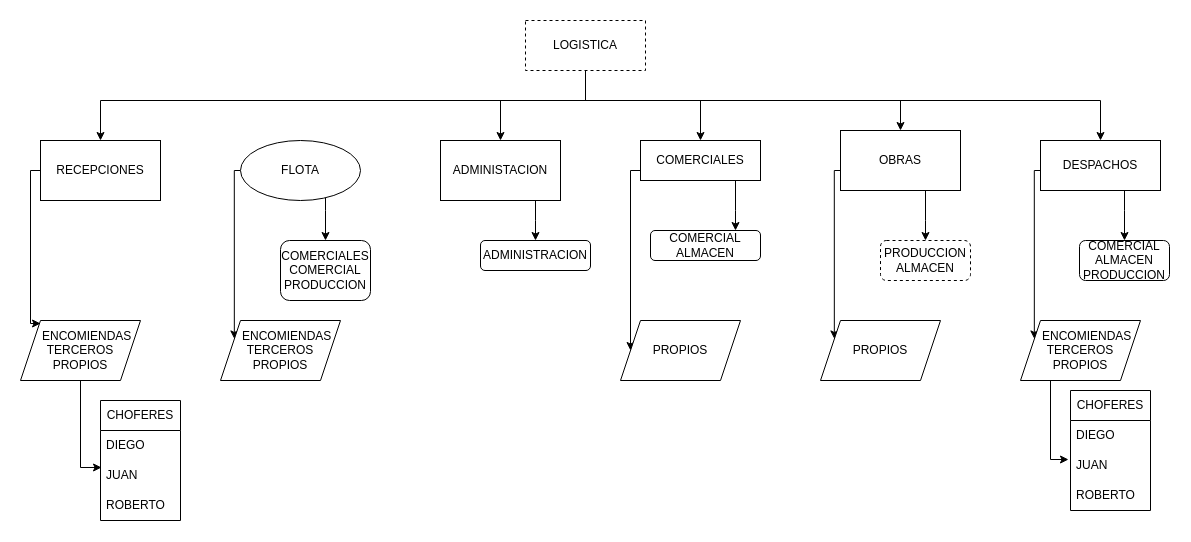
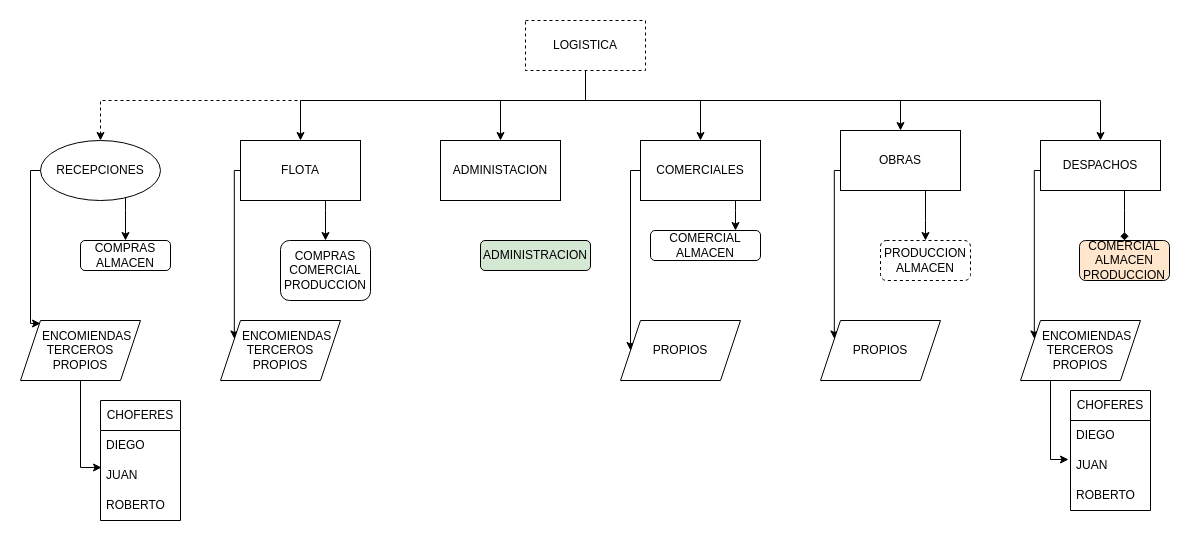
edge "LOGISTICA" -> "RECEPCIONES": style solid -> dashed
edge "LOGISTICA" -> "FLOTA": added
node "COMERCIALES": size 120x40 -> 120x60
node "RECEPCIONES": shape rectangle -> ellipse
node "FLOTA": shape ellipse -> rectangle
edge "RECEPCIONES" -> "COMPRAS ALMACEN": added
edge "ADMINISTACION" -> "ADMINISTRACION": removed
edge "DESPACHOS" -> "COMERCIAL ALMACEN PRODUCCION": arrowhead classic -> diamond
node "COMPRAS ALMACEN": added
node "ADMINISTRACION": fillcolor #ffffff -> #d5e8d4
node "COMERCIAL ALMACEN PRODUCCION": fillcolor #ffffff -> #ffe6cc
node "COMERCIALES COMERCIAL PRODUCCION": label "COMERCIALES COMERCIAL PRODUCCION" -> "COMPRAS COMERCIAL PRODUCCION"
